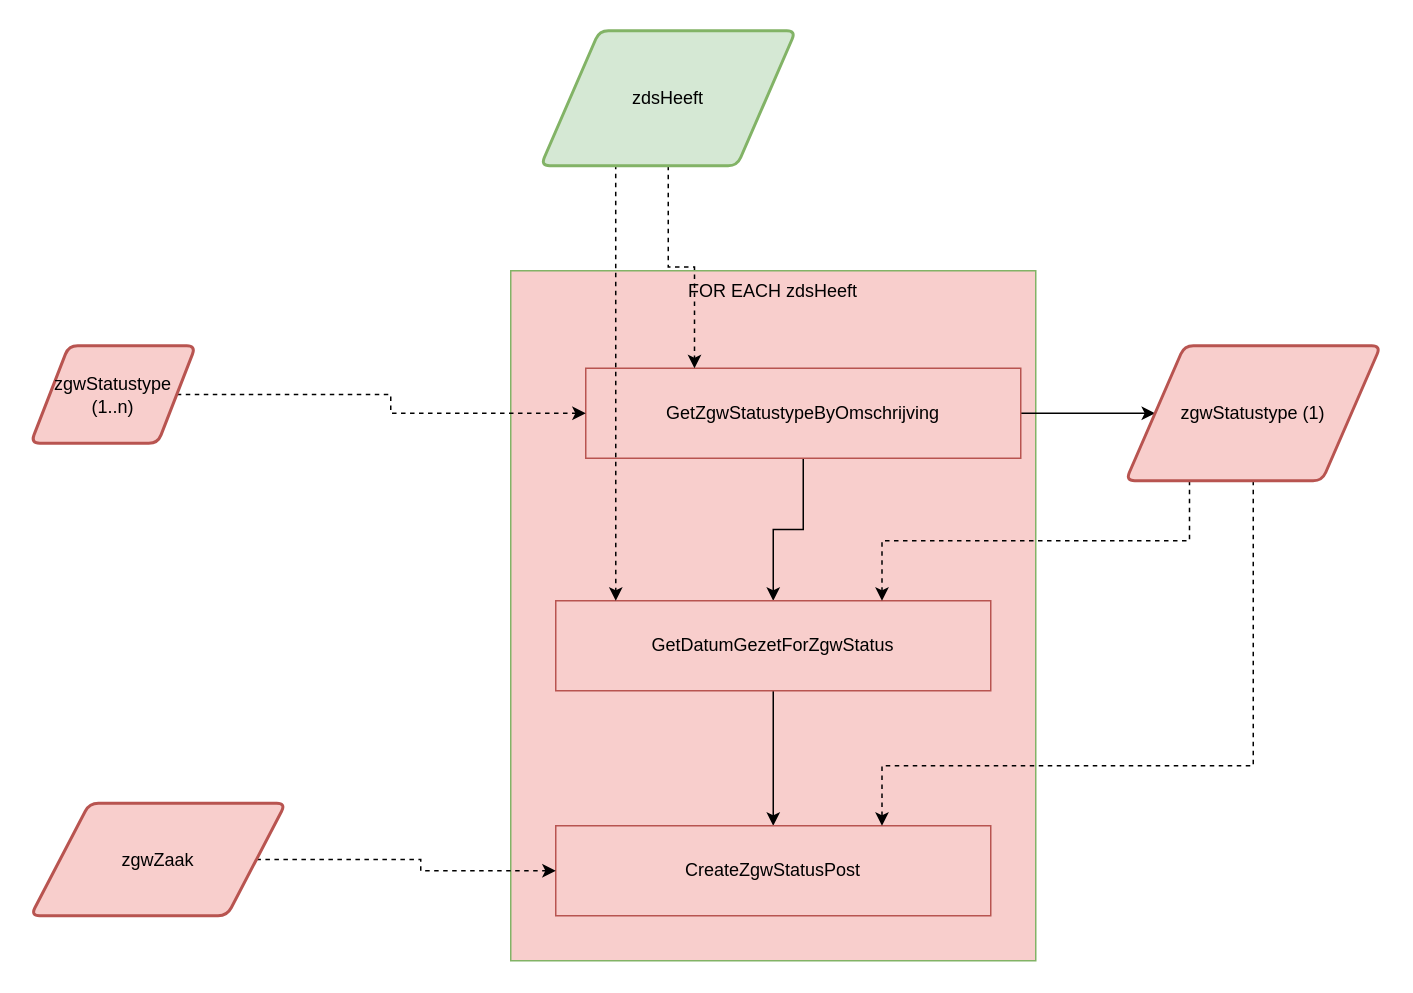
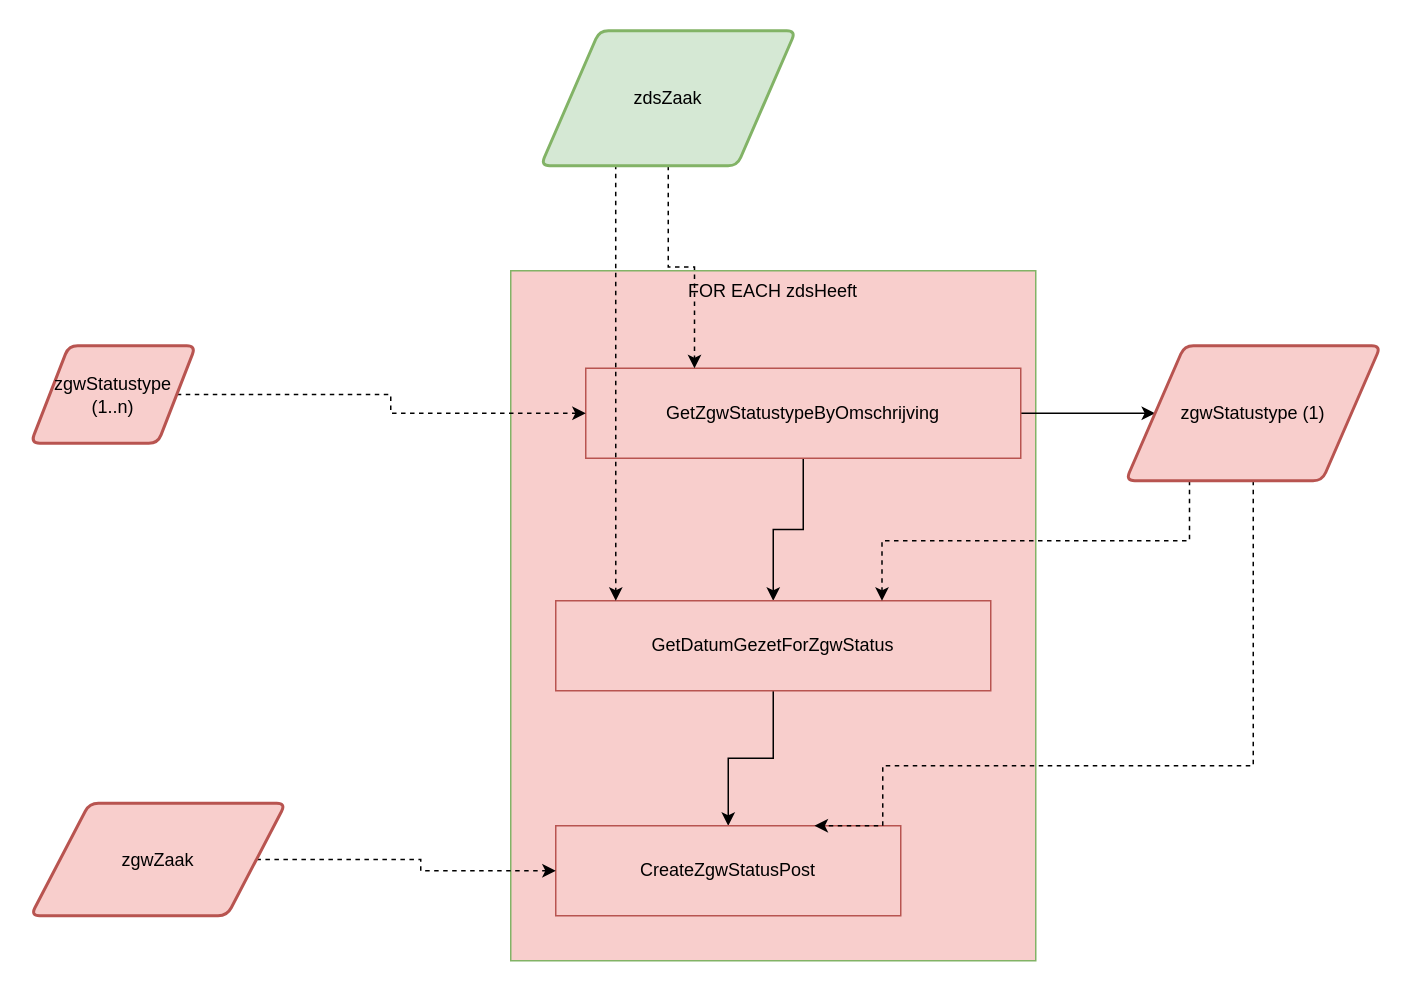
node "zdsHeeft": label "zdsHeeft" -> "zdsZaak"
node "CreateZgwStatusPost": size 435x90 -> 345x90
